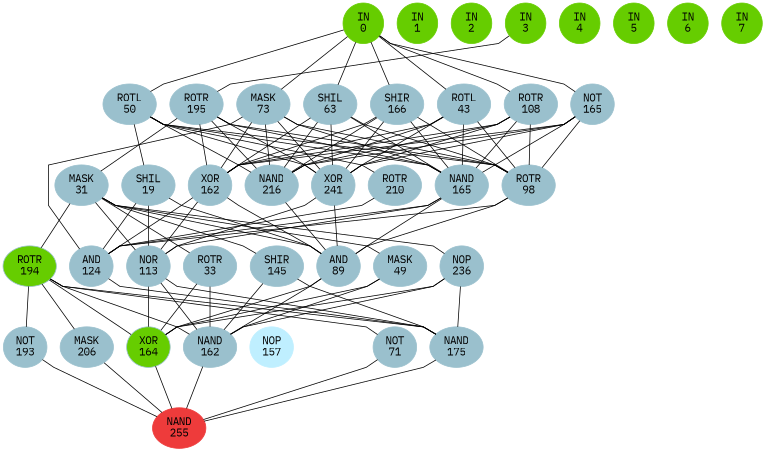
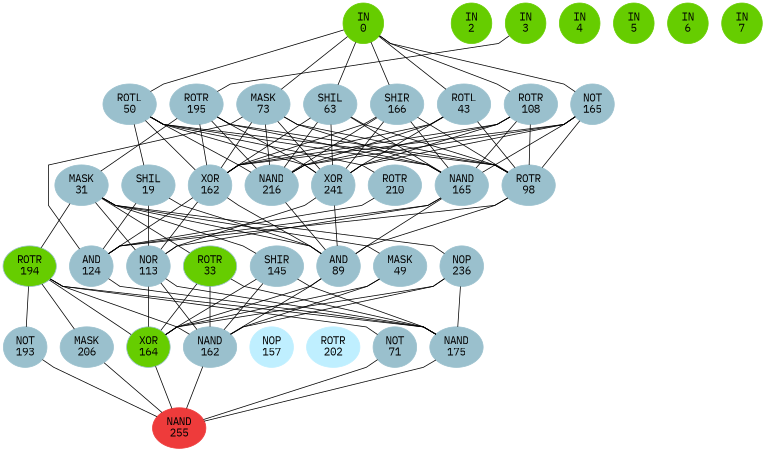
node "IN 1": removed
edge "ROTL 50" -- "XOR 162": added
edge "ROTL 43" -- "NAND 165": removed
node "ROTR 33": fillcolor lightblue3 -> chartreuse3
edge "ROTR 33" -- "NAND 175": added
edge "SHIR 145" -- "XOR 164": added
node "ROTR 202": added
